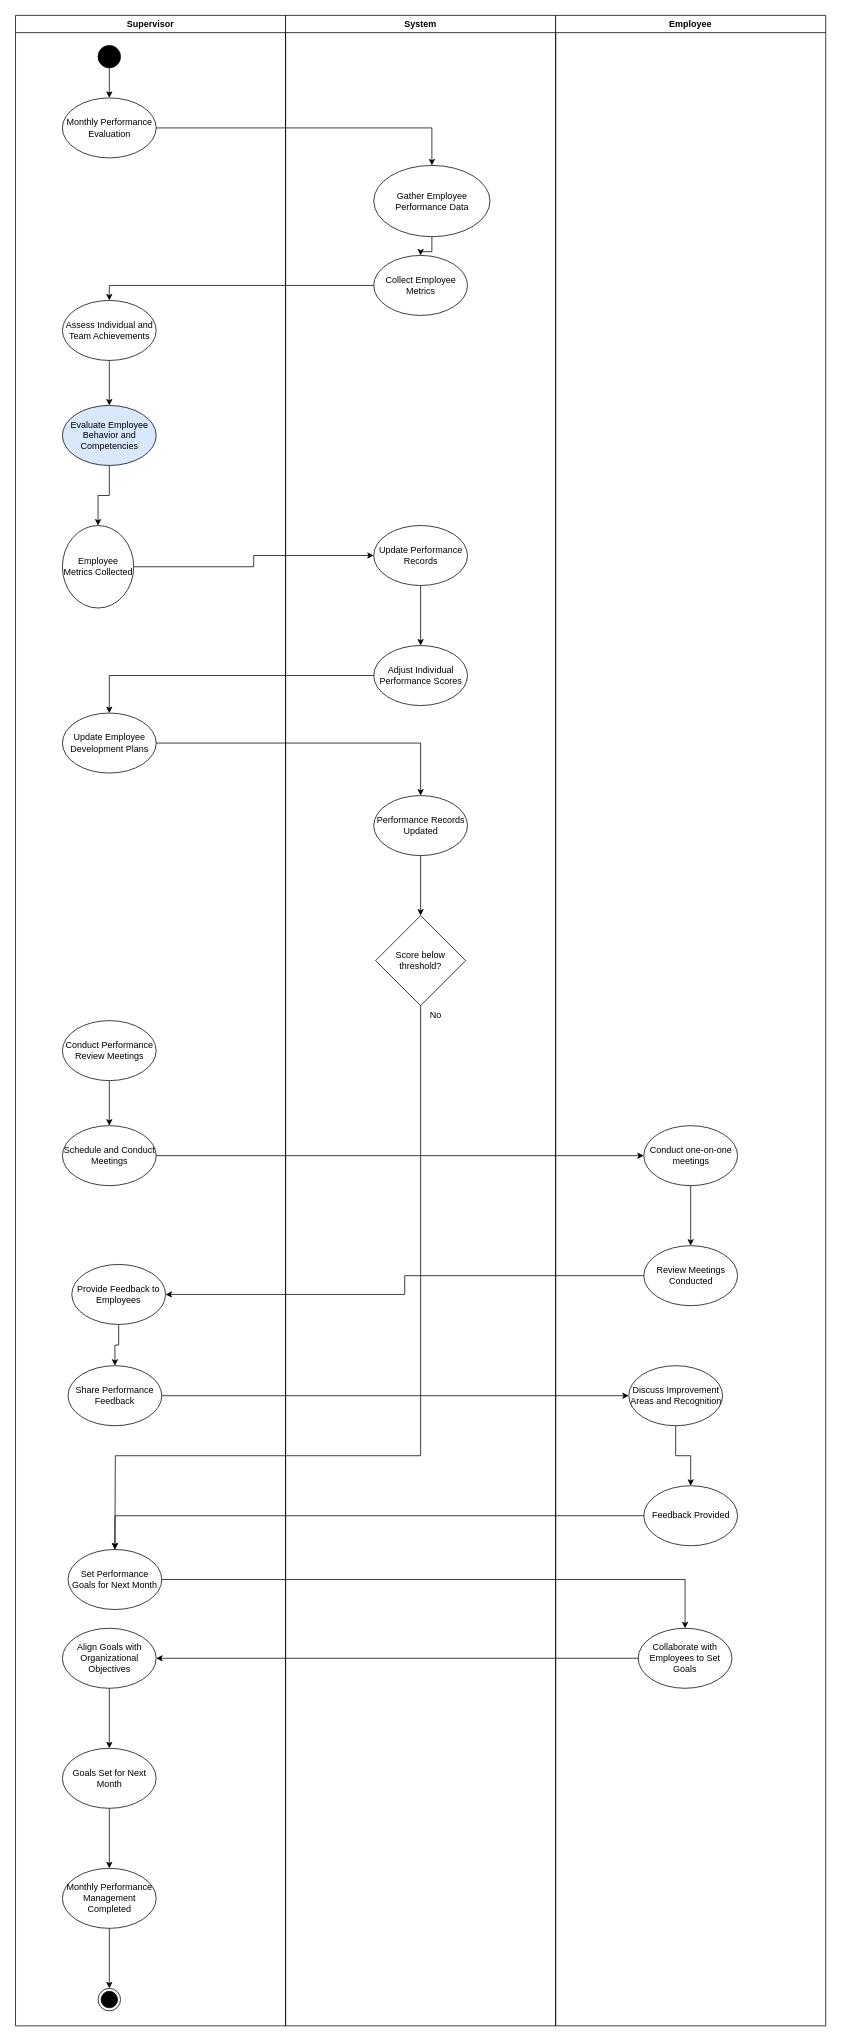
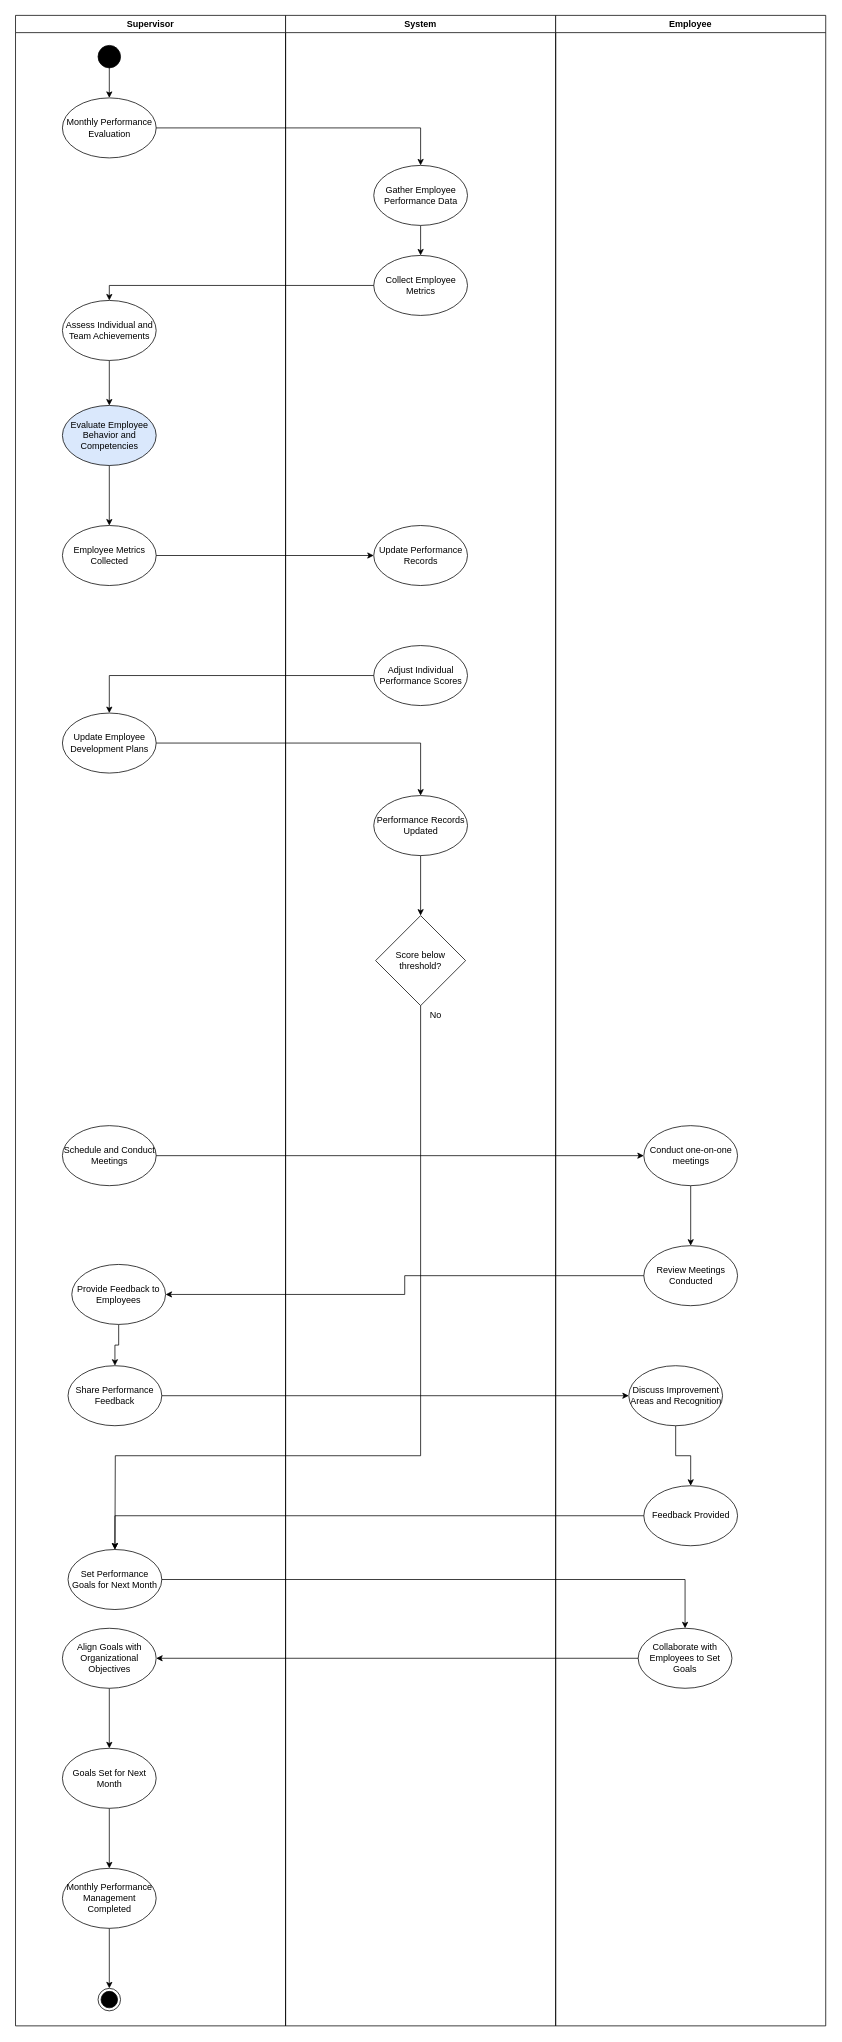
node "Gather Employee Performance Data": size 116x71 -> 94x60
node "Employee Metrics Collected": size 71x83 -> 94x60
edge "Update Performance Records" -> "Adjust Individual Performance Scores": removed
node "Conduct Performance Review Meetings": removed
edge "Conduct Performance Review Meetings" -> "Schedule and Conduct Meetings": removed
